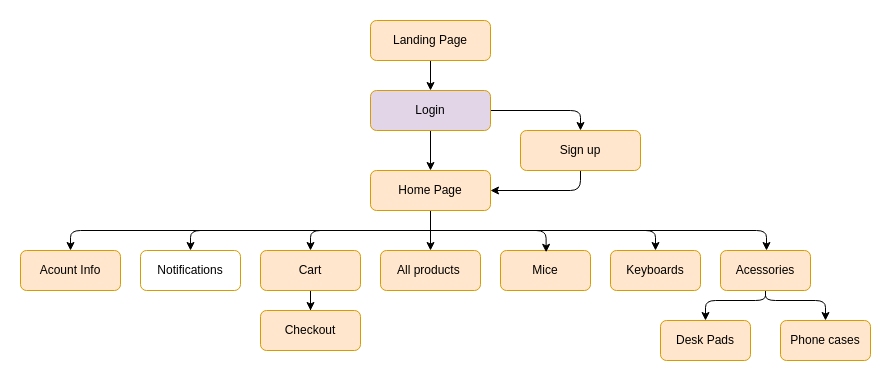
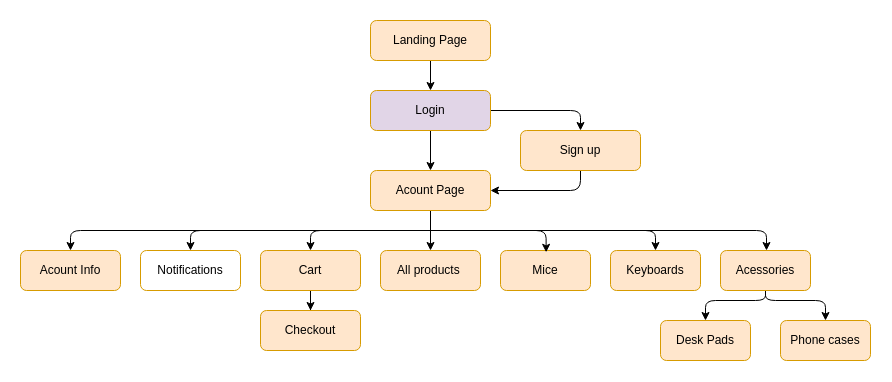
node "Home Page": label "Home Page" -> "Acount Page"
